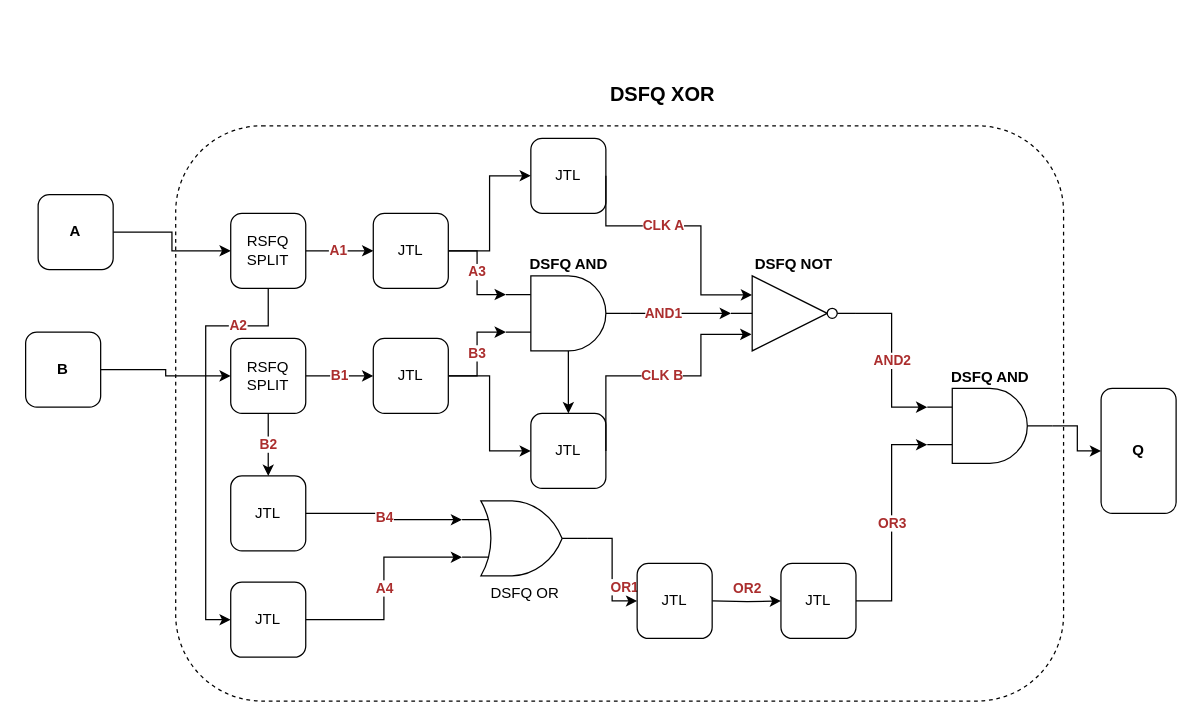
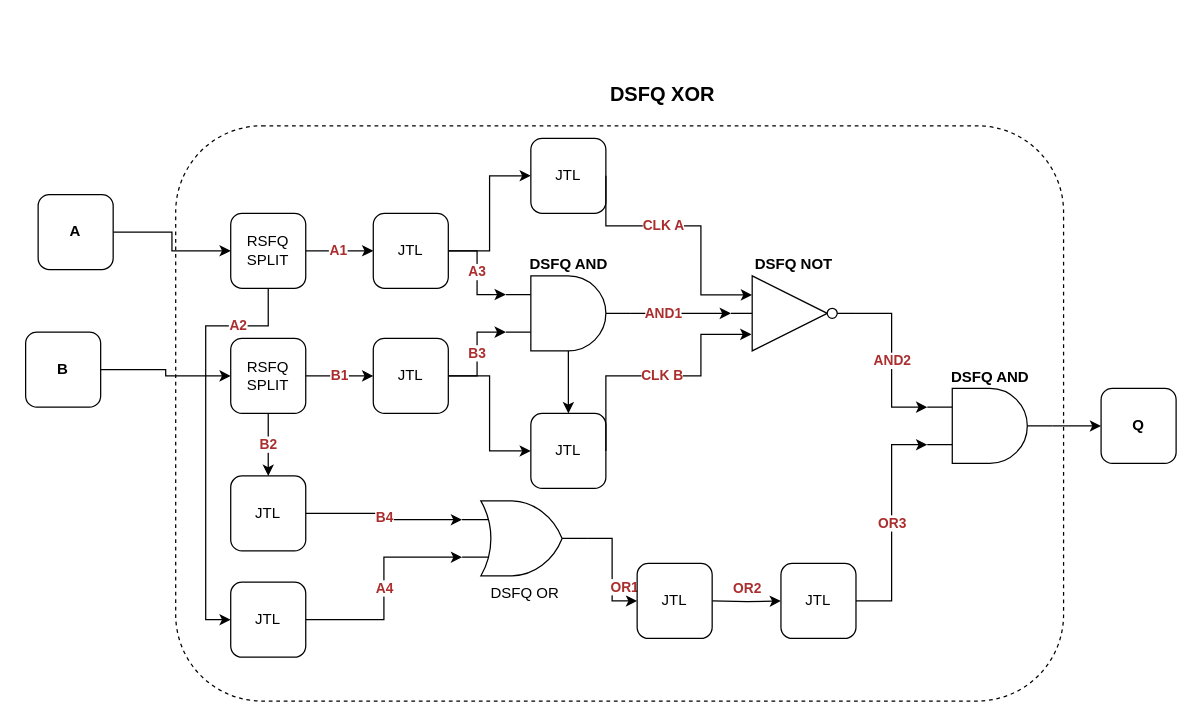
node "Q": size 75x125 -> 75x75
